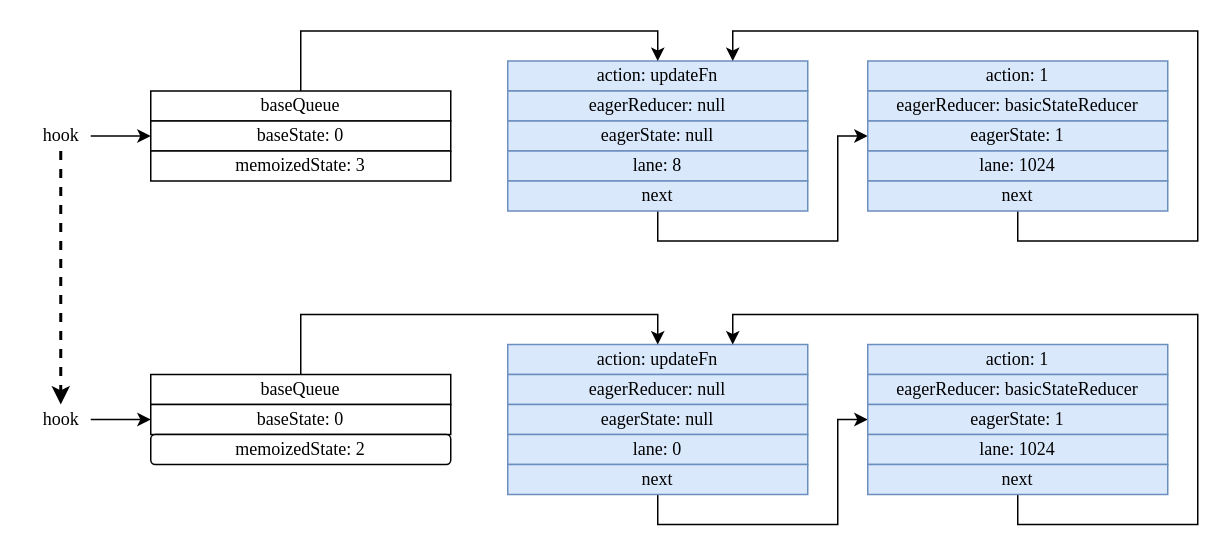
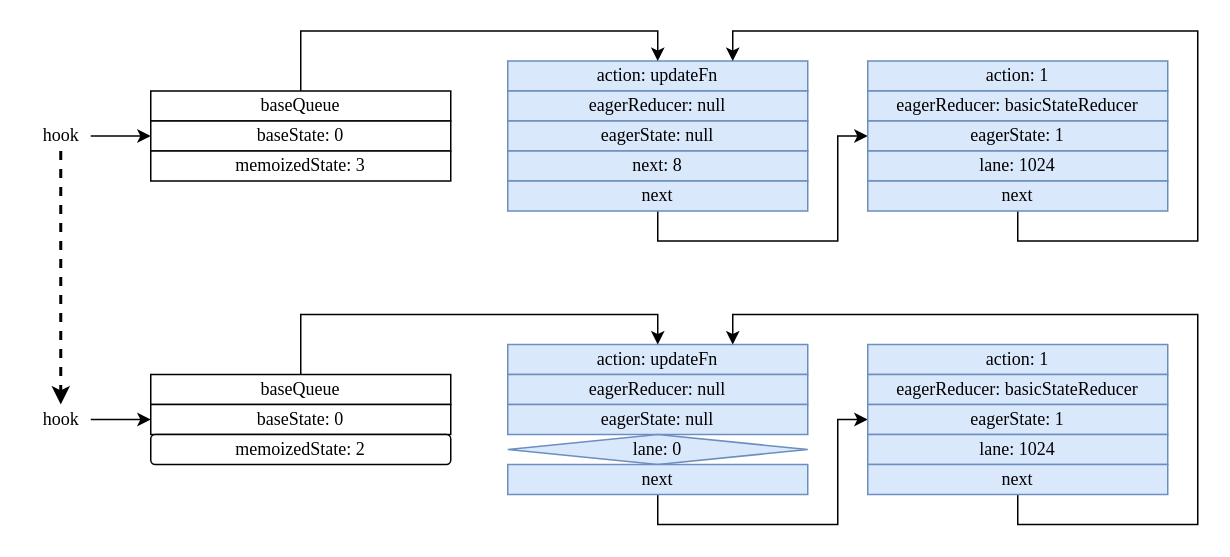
node "lane: 8": label "lane: 8" -> "next: 8"
node "lane: 0": shape rectangle -> diamond
